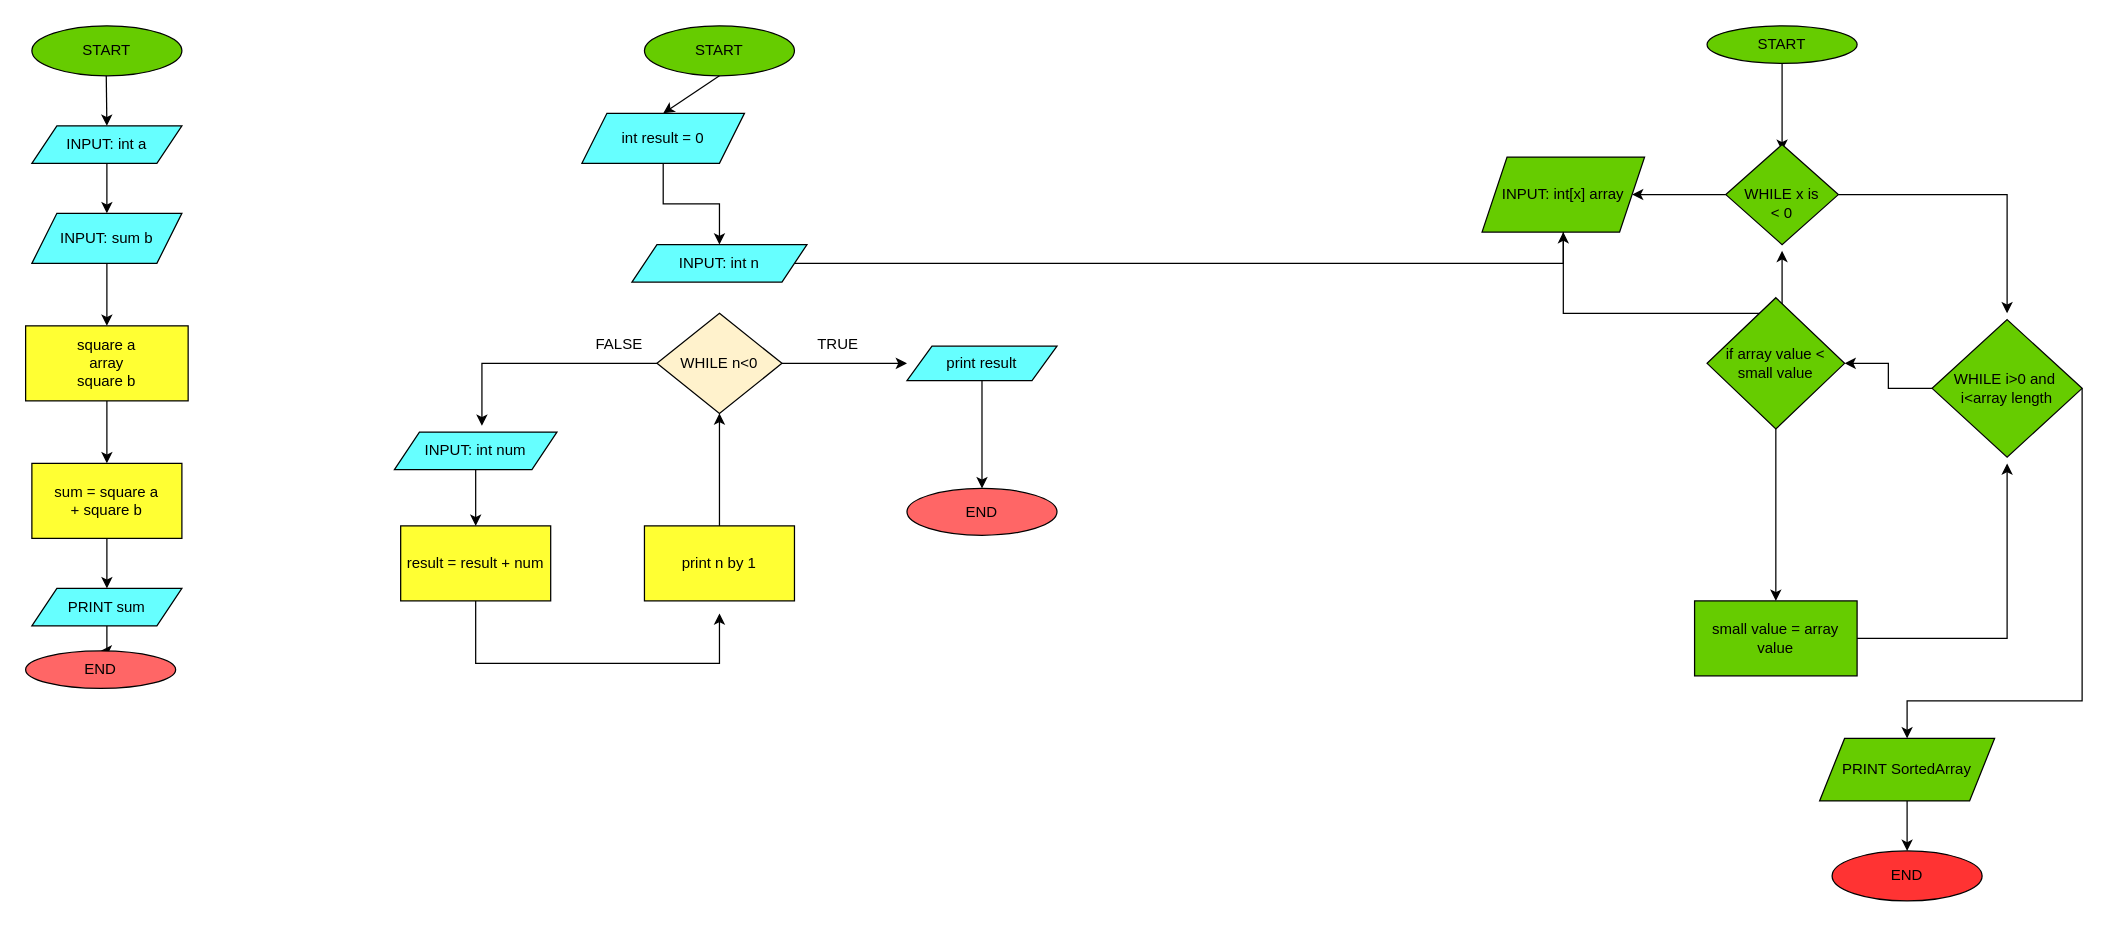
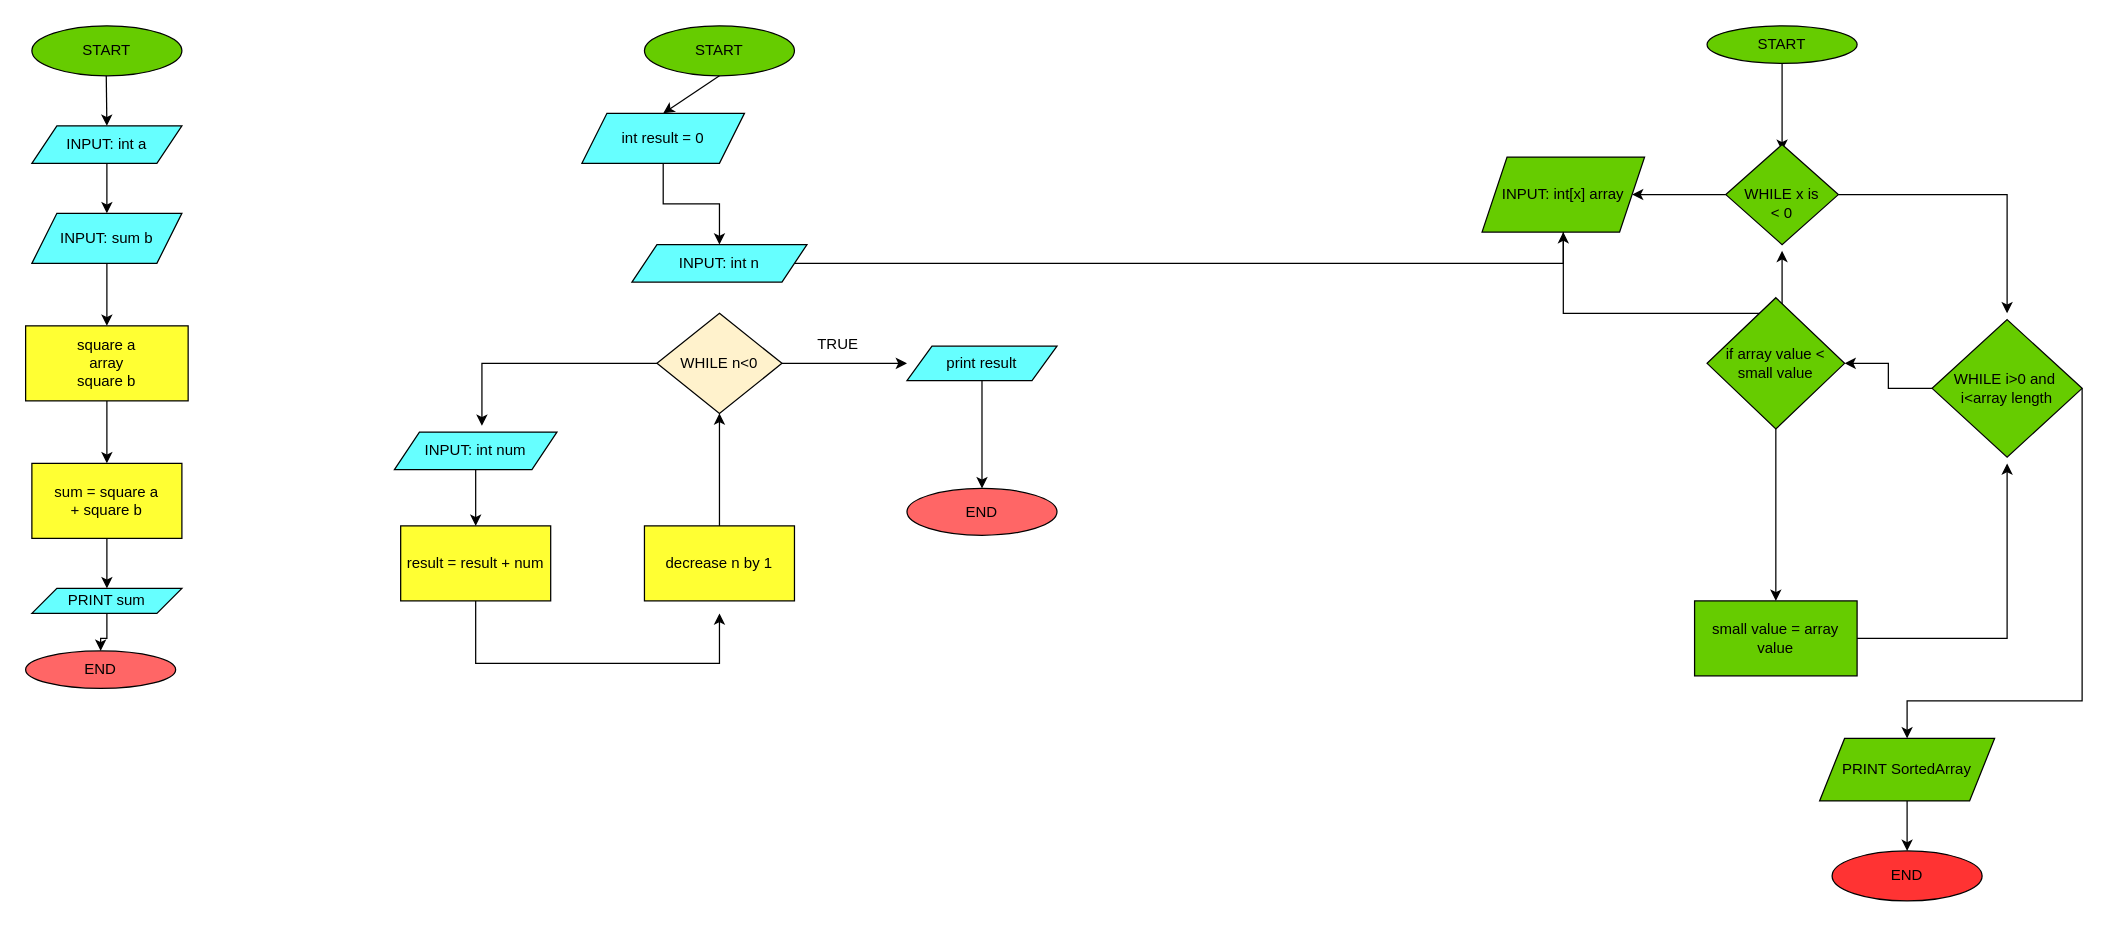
node "FALSE": removed
node "print n by 1": label "print n by 1" -> "decrease n by 1"
node "PRINT sum": size 150x38 -> 150x25
